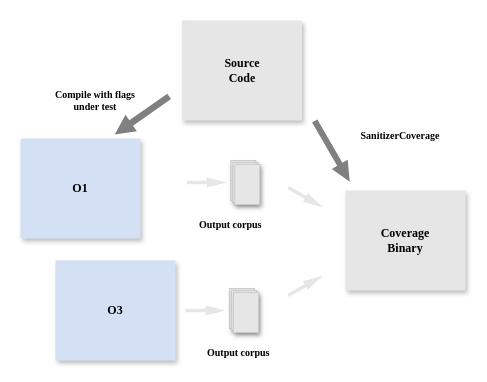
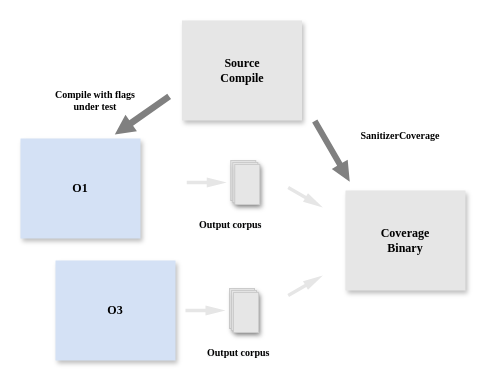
node "Source Code": label "Source Code" -> "Source Compile"
